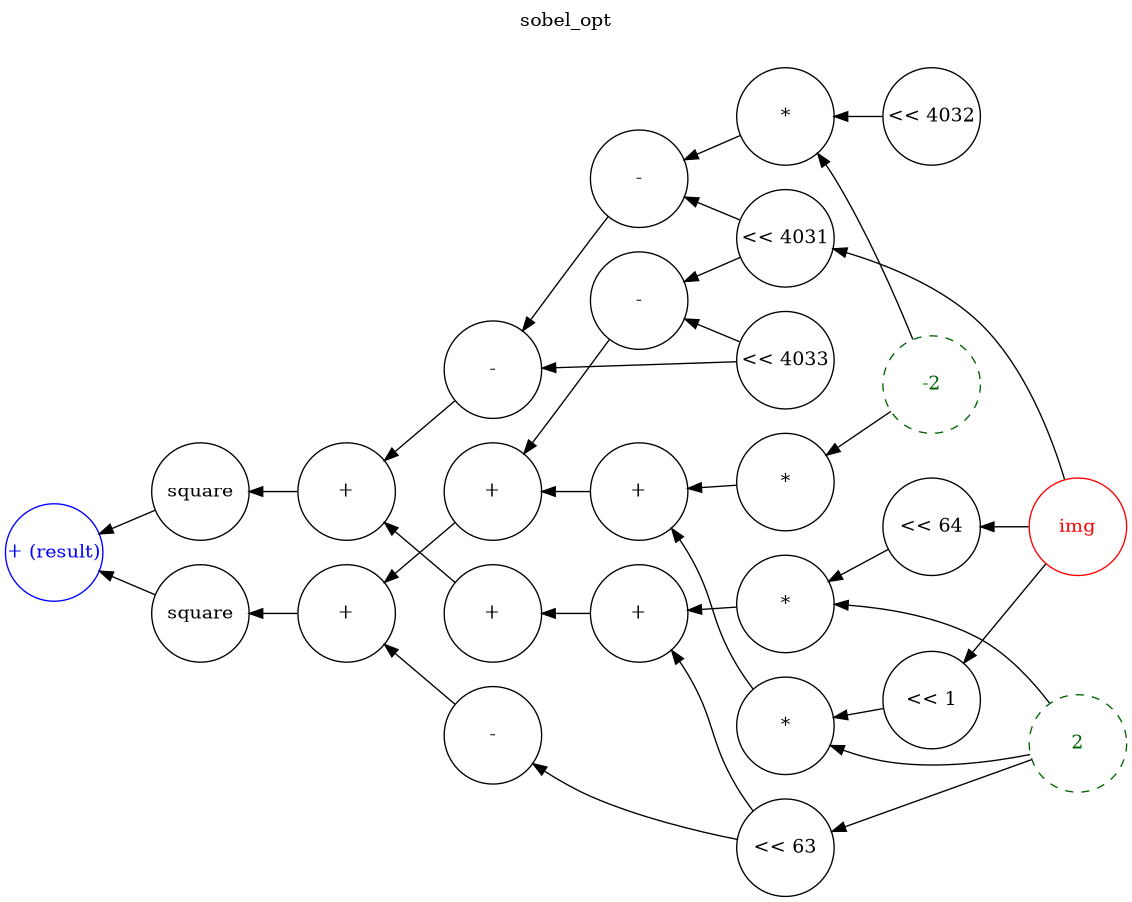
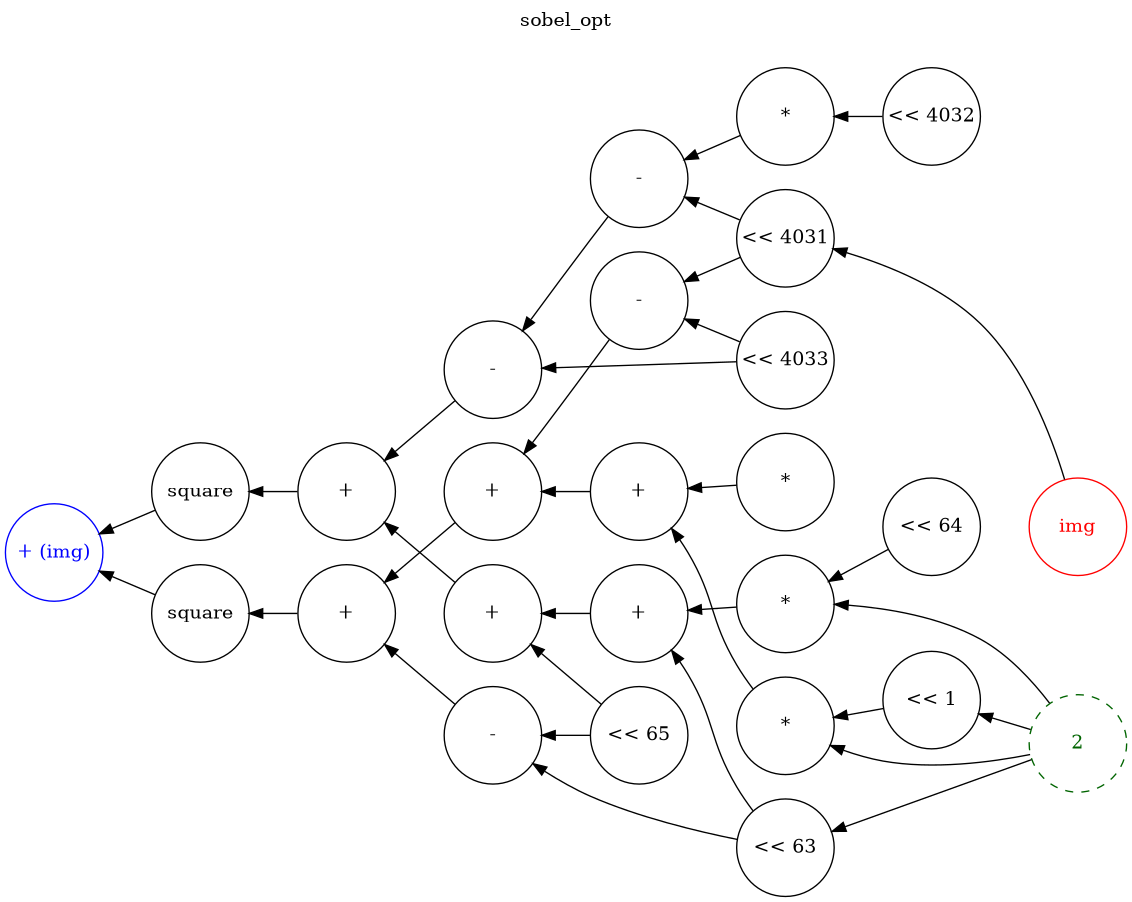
node "-2": removed
edge "img" -> "<< 64": removed
node "+ (result)": label "+ (result)" -> "+ (img)"
edge "img" -> "<< 1": now "2" -> "<< 1"
node "<< 65": added
